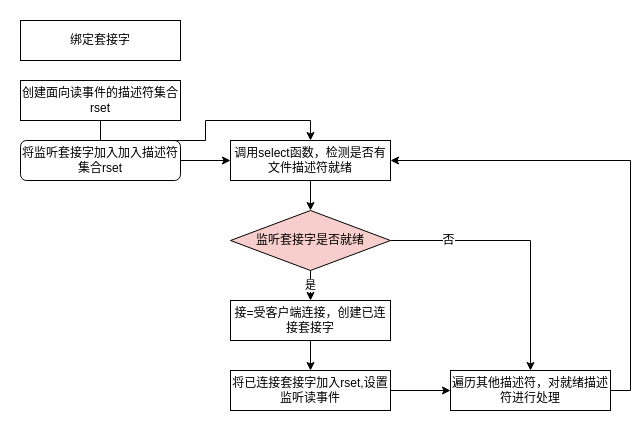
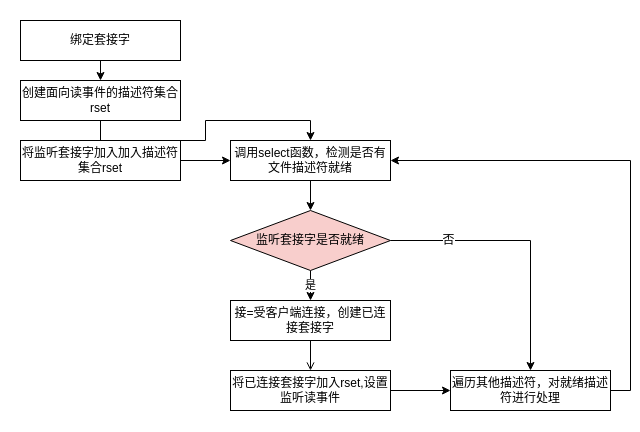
edge "绑定套接字" -> "创建面向读事件的描述符集合rset": added
node "将监听套接字加入加入描述符集合rset": shape rounded rectangle -> rectangle
edge "接=受客户端连接，创建已连接套接字" -> "将已连接套接字加入rset,设置监听读事件": arrowhead classic -> open
